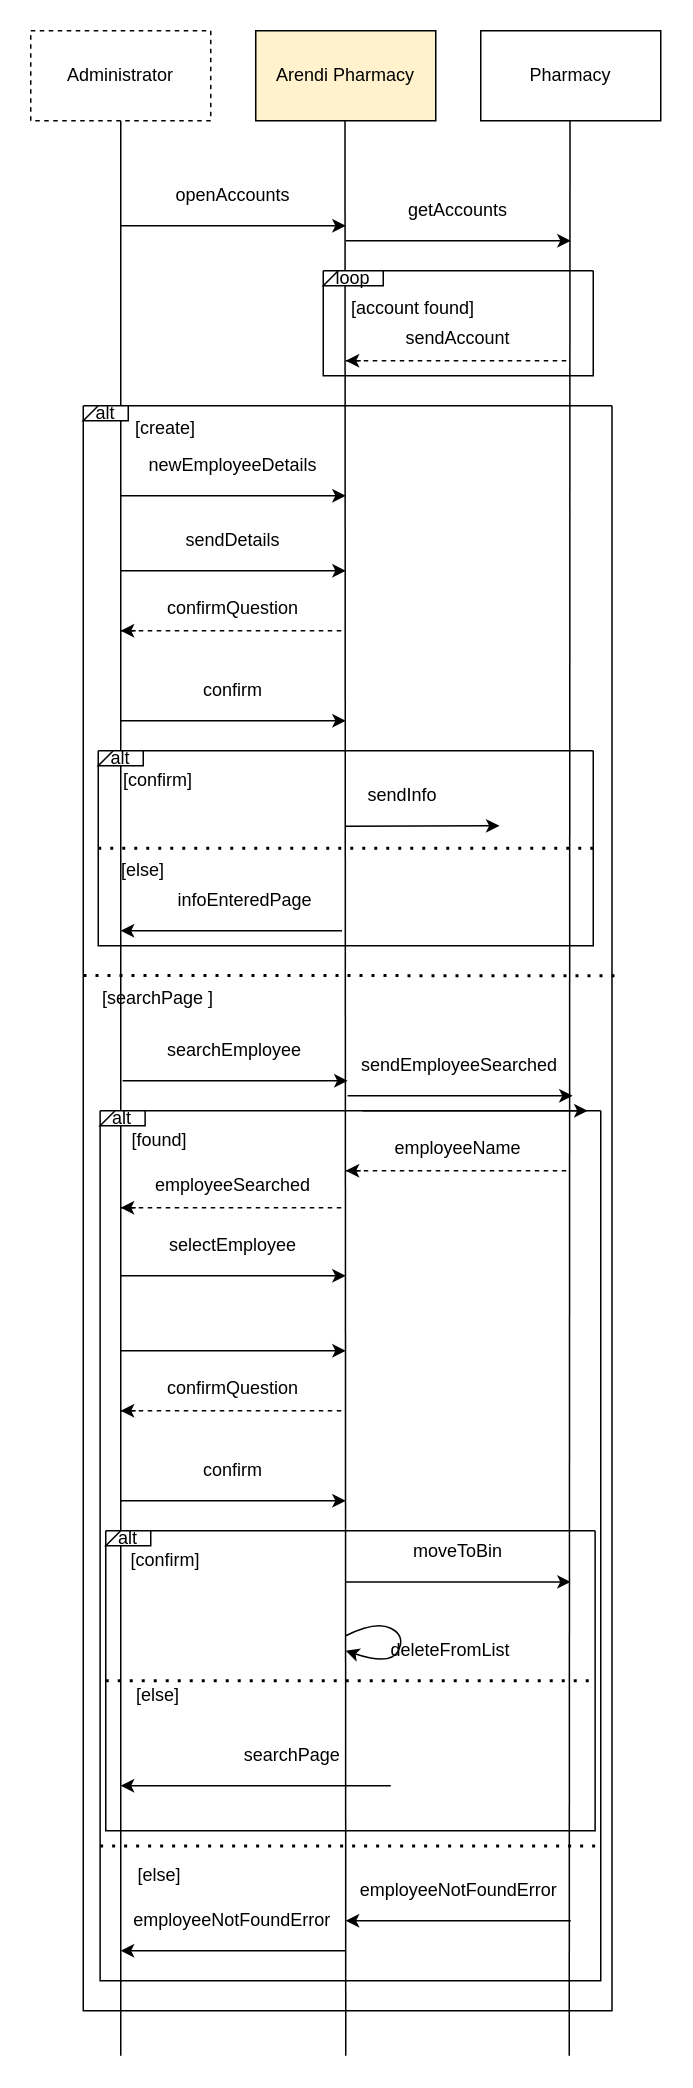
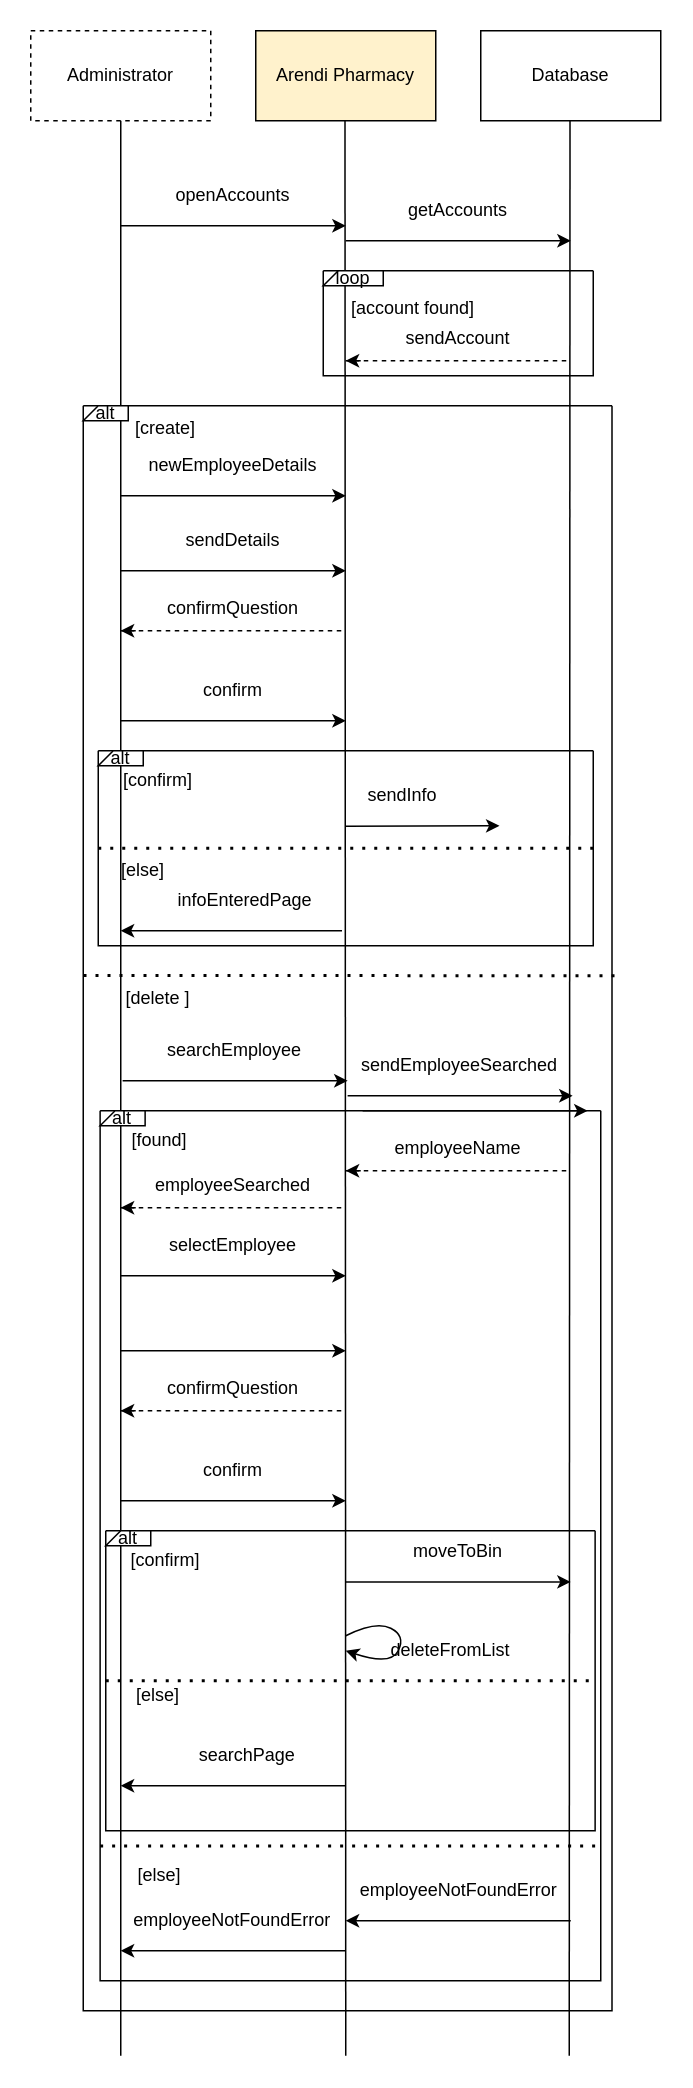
node "Pharmacy": label "Pharmacy" -> "Database"
node "[searchPage ]": label "[searchPage ]" -> "[delete ]"
node "searchPage": moved (291, 1756) -> (246, 1756)
